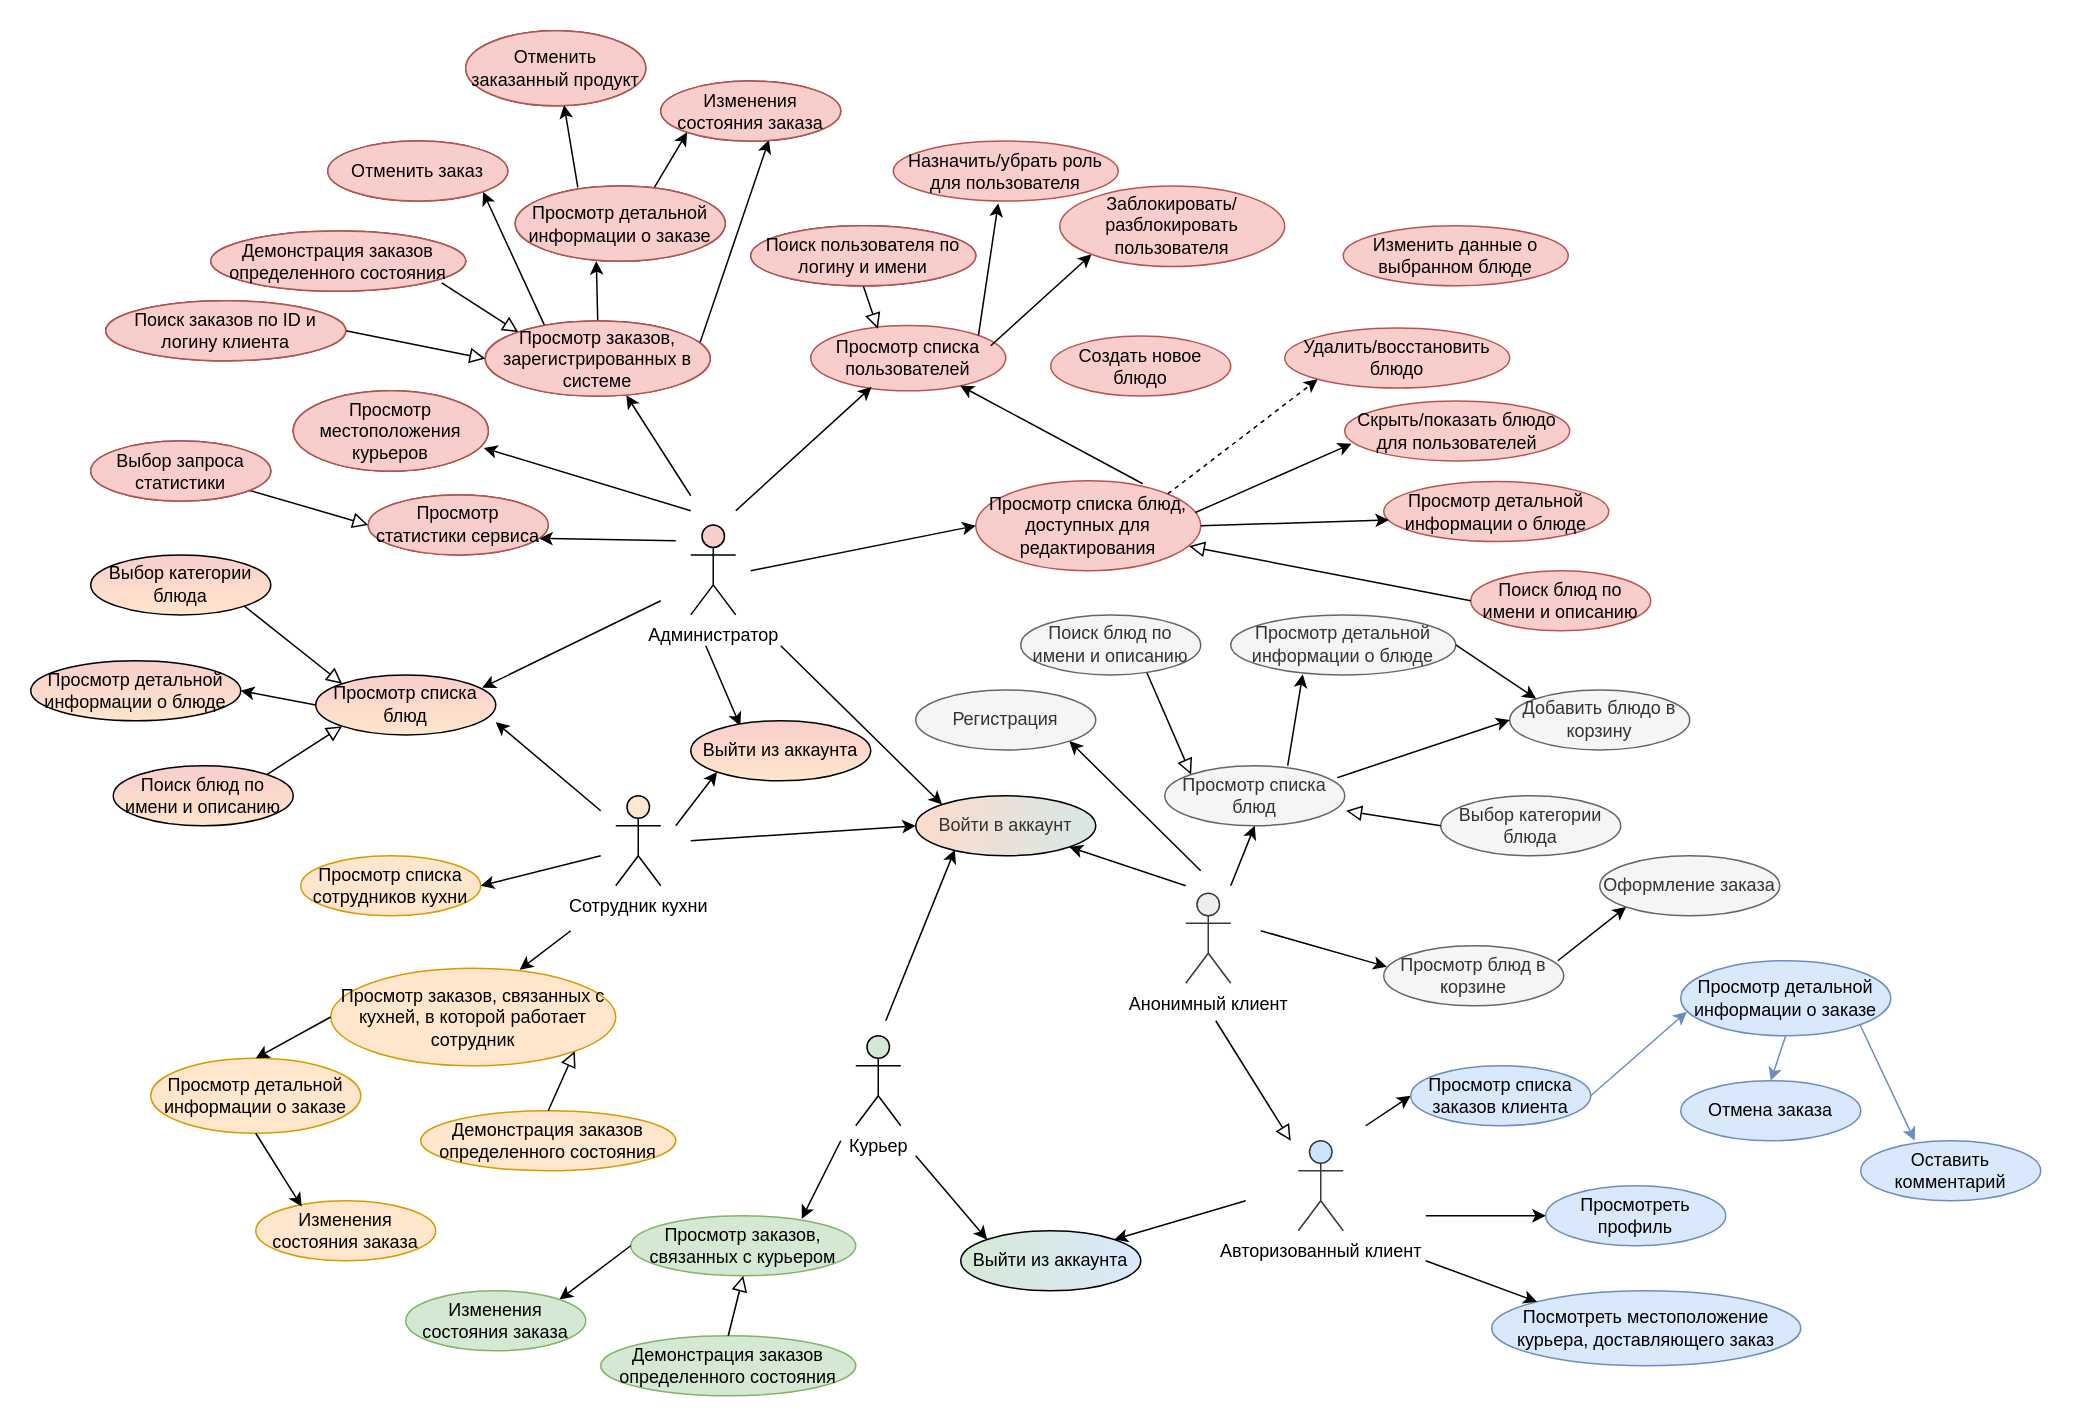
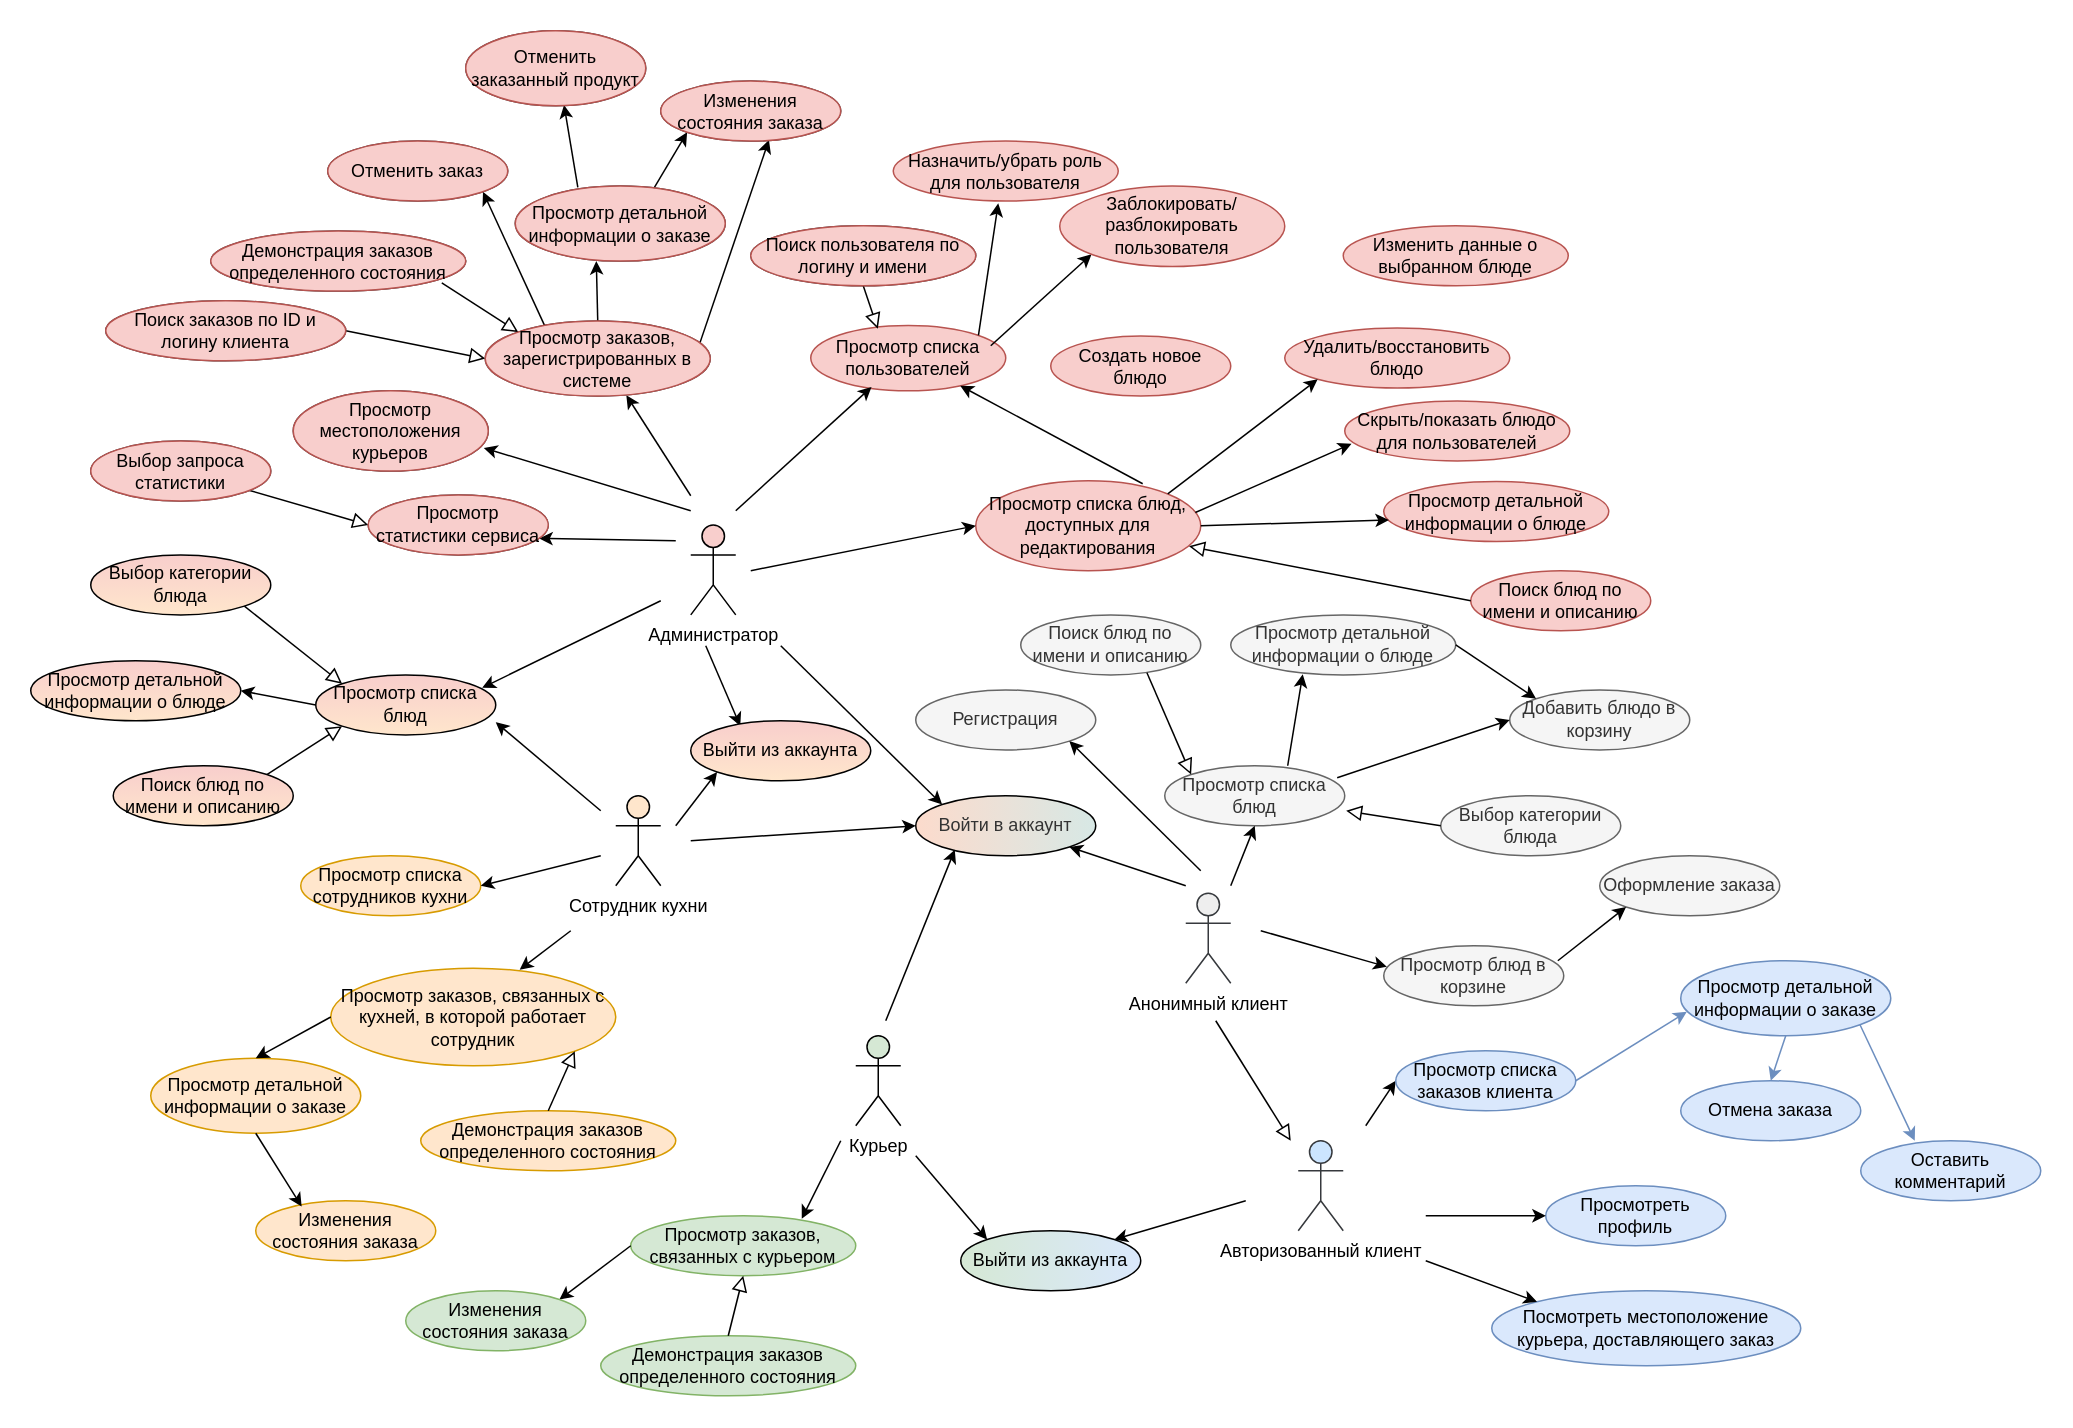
edge "Просмотр списка блюд, доступных для редактирования" -> "Удалить/восстановить блюдо": style dashed -> solid
node "Просмотр списка заказов клиента": moved (1501, 1096) -> (1486, 1081)
